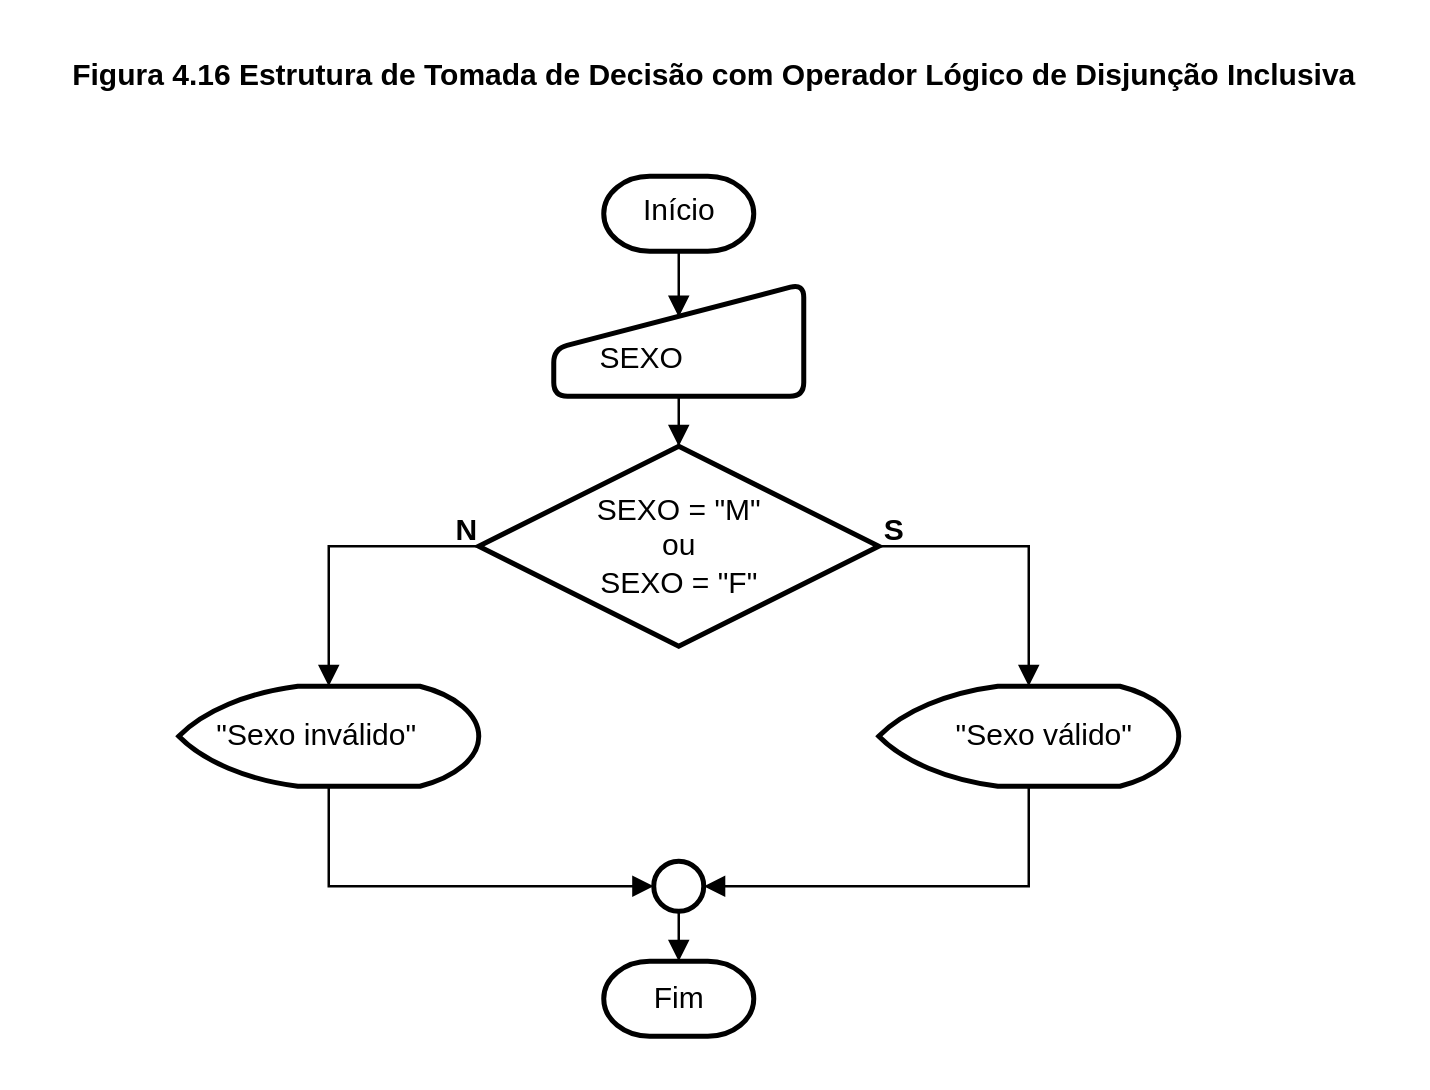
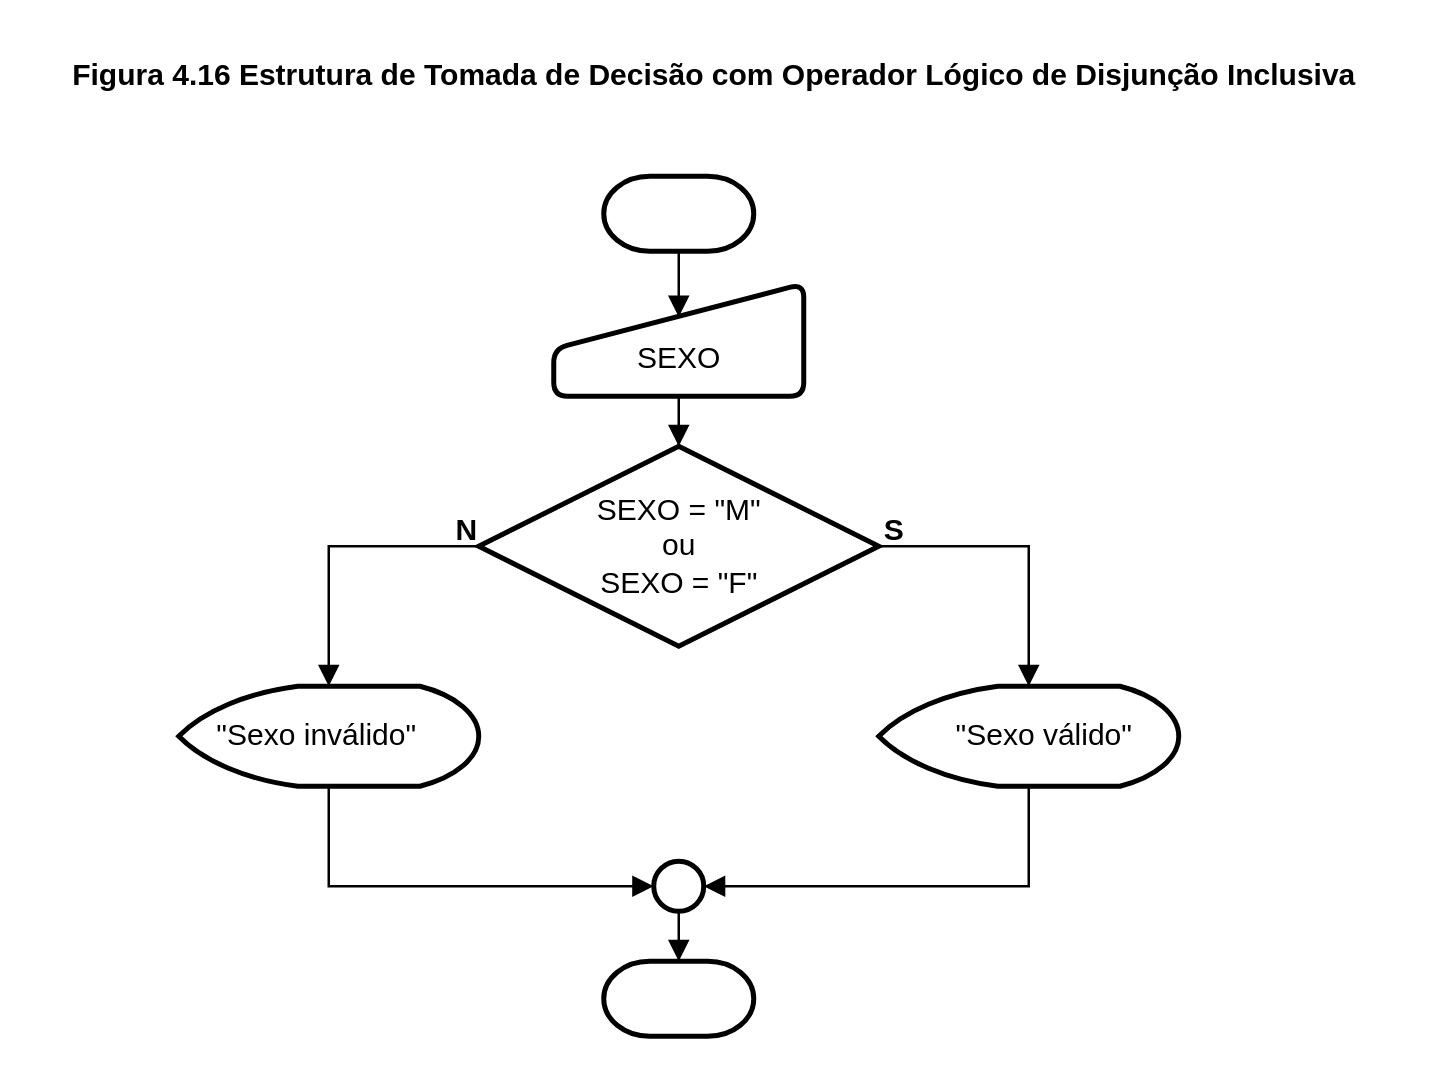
node "Início": removed
node "SEXO": moved (641, 359) -> (679, 359)
node "Fim": removed
